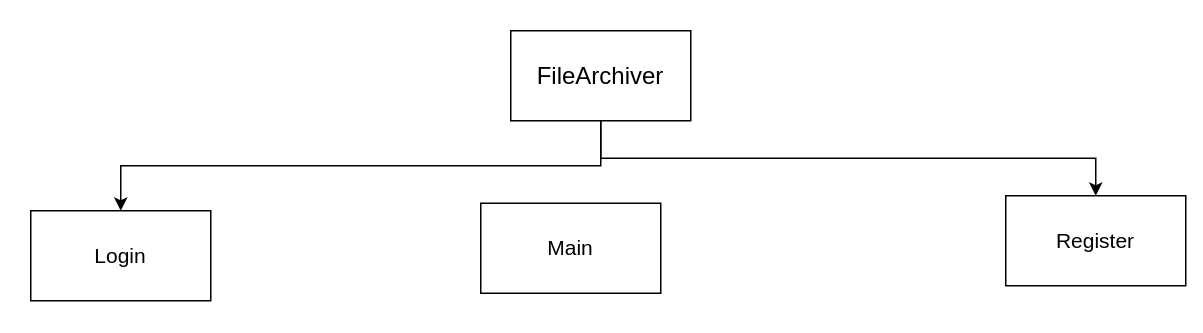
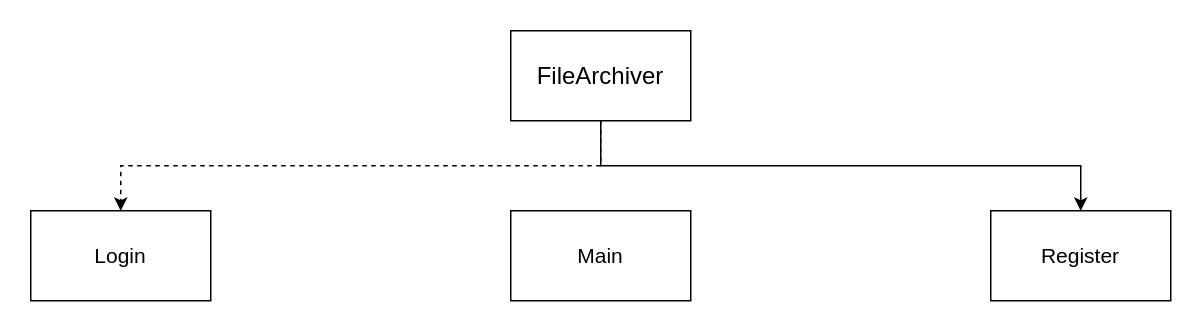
edge "FileArchiver" -> "Login": style solid -> dashed
node "Register": moved (1096, 241) -> (1081, 256)
node "Main": moved (571, 248) -> (601, 256)
